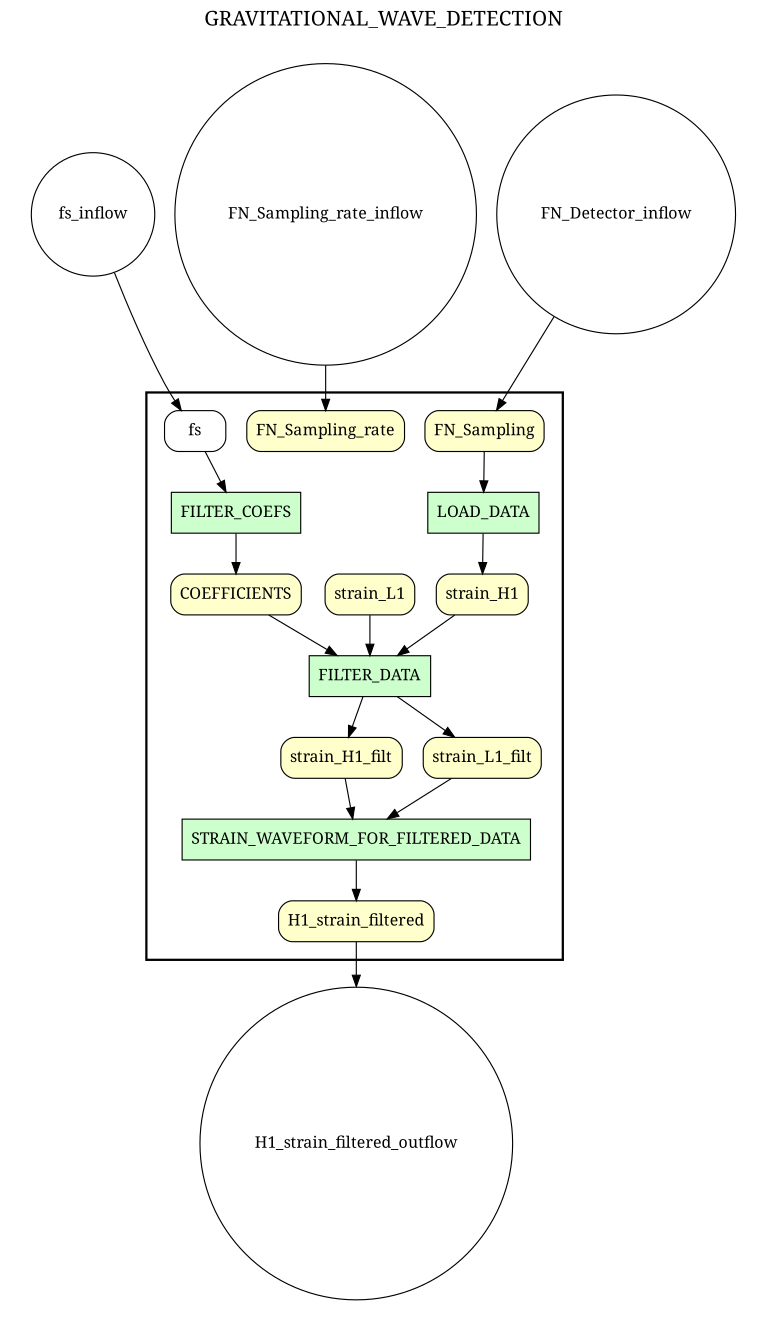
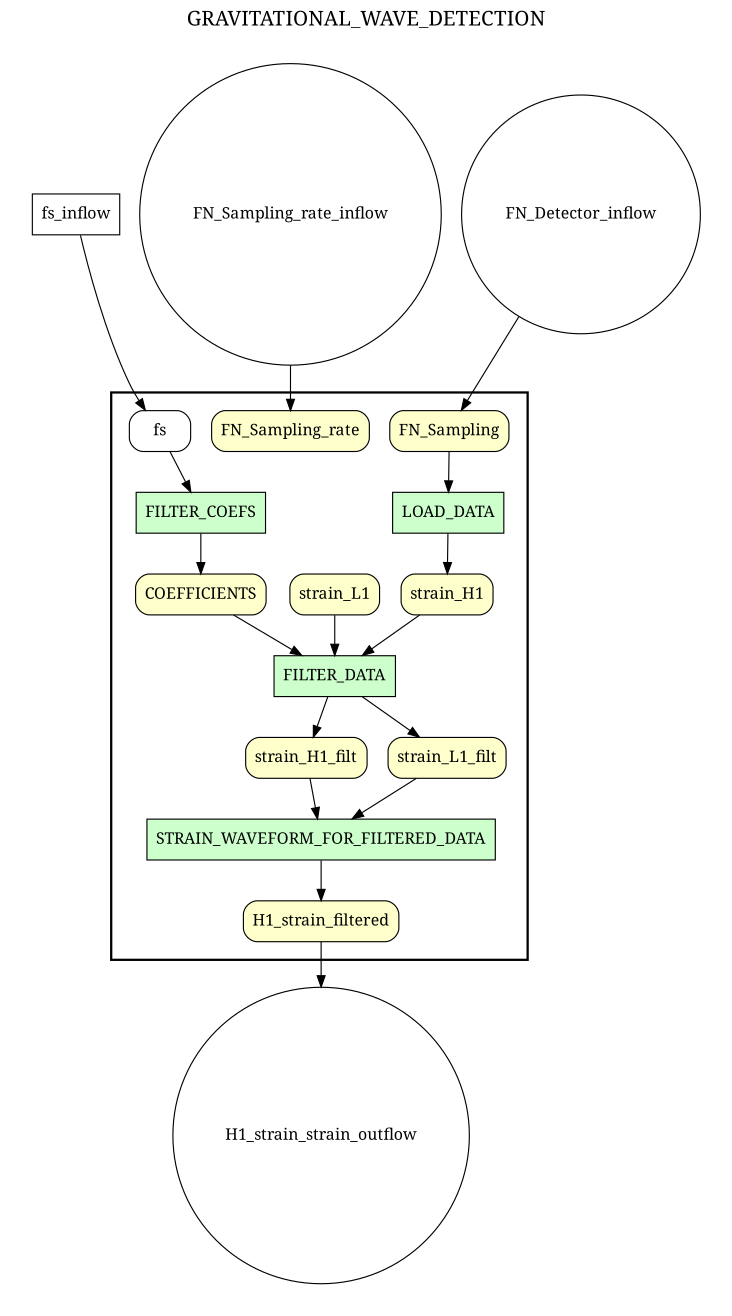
node "fs_inflow": shape circle -> box
node "H1_strain_filtered_outflow": label "H1_strain_filtered_outflow" -> "H1_strain_strain_outflow"
